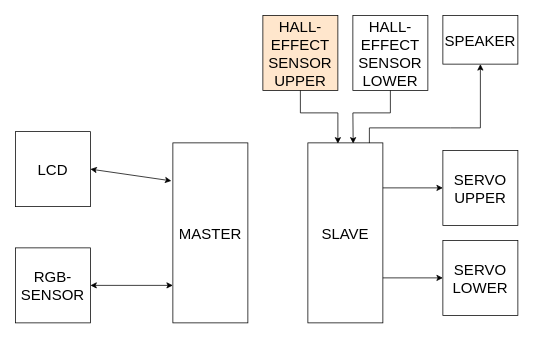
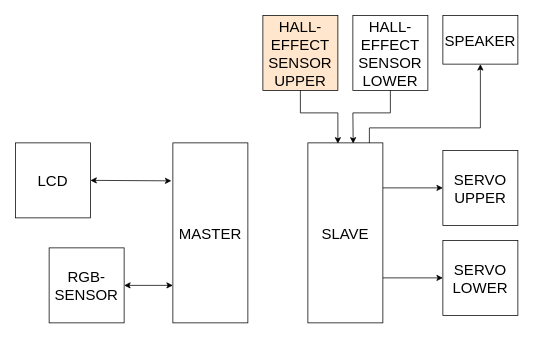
node "LCD": moved (53, 169) -> (53, 180)
node "RGB-SENSOR": moved (53, 285) -> (87, 285)
